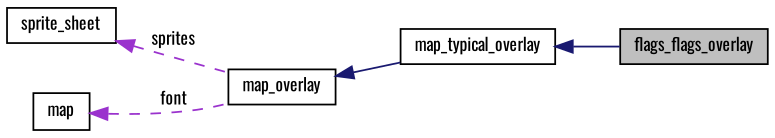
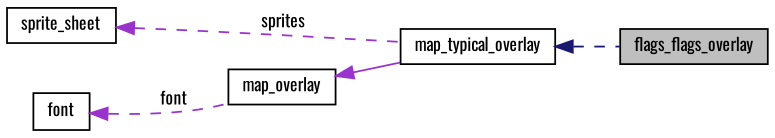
edge "flags_flags_overlay" -> "map_typical_overlay": style solid -> dashed
edge "map_overlay" -> "sprite_sheet": now "map_typical_overlay" -> "sprite_sheet"
edge "map_typical_overlay" -> "map_overlay": color midnightblue -> darkorchid3
node "map": label "map" -> "font"
